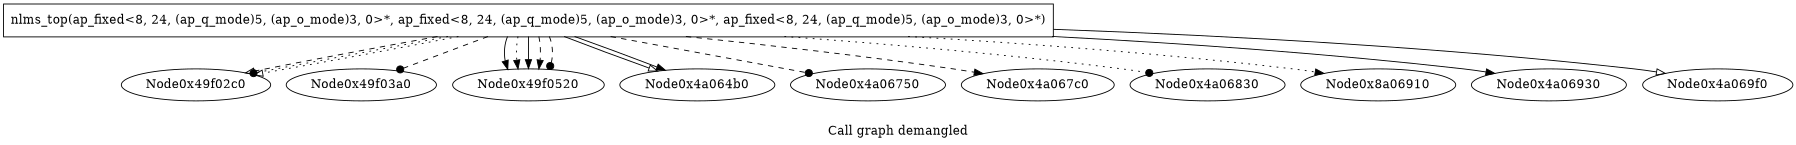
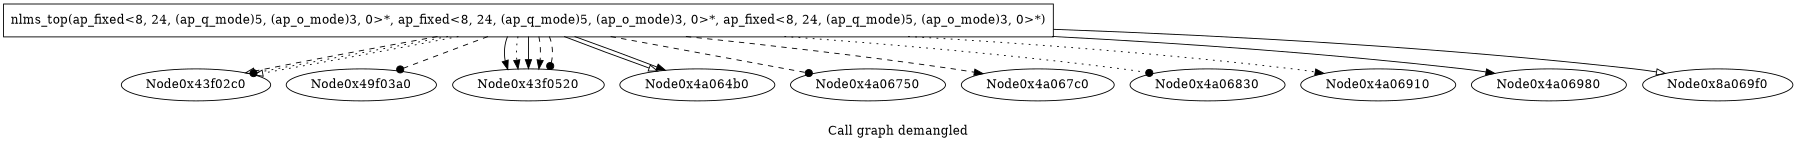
node "Node0x49f02c0": label "Node0x49f02c0" -> "Node0x43f02c0"
node "Node0x49f0520": label "Node0x49f0520" -> "Node0x43f0520"
node "Node0x8a06910": label "Node0x8a06910" -> "Node0x4a06910"
node "Node0x4a06930": label "Node0x4a06930" -> "Node0x4a06980"
node "Node0x4a069f0": label "Node0x4a069f0" -> "Node0x8a069f0"
